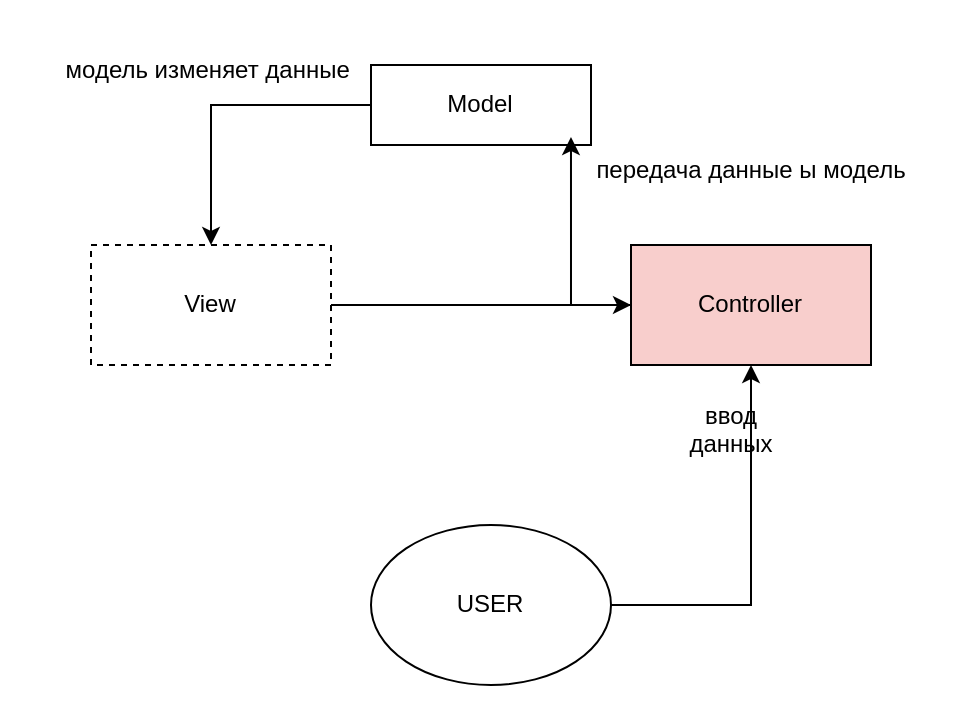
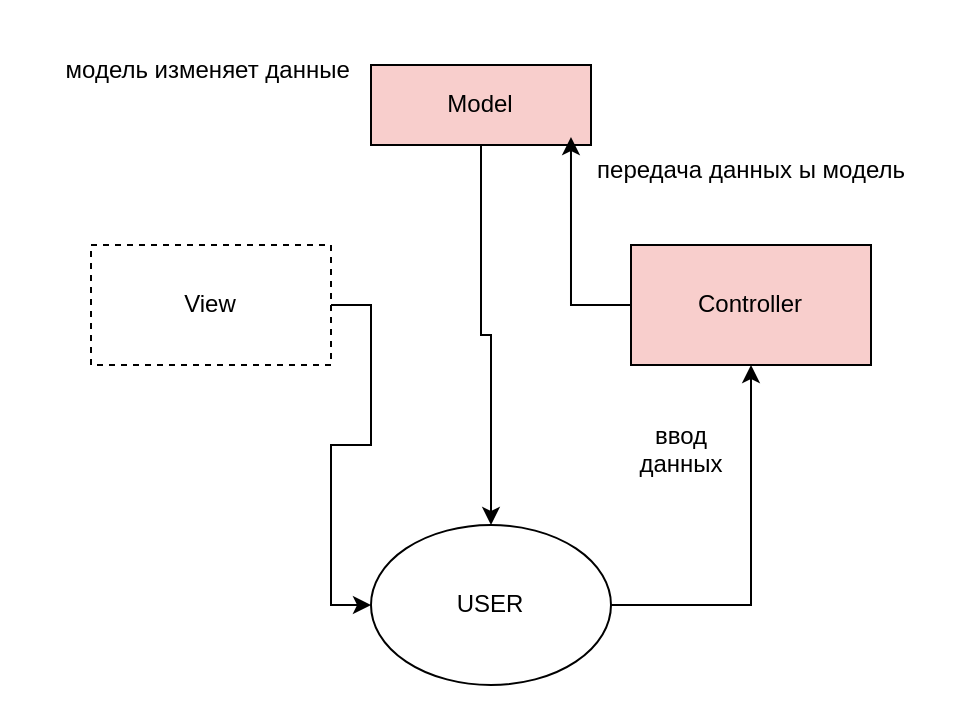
edge "Model" -> "View": now "Model" -> "USER"
node "Model": fillcolor #ffffff -> #f8cecc
node "передача данные ы модель": label "передача данные ы модель" -> "передача данных ы модель"
edge "View" -> "Controller": now "View" -> "USER"
node "ввод данных": moved (731, 445) -> (681, 465)
